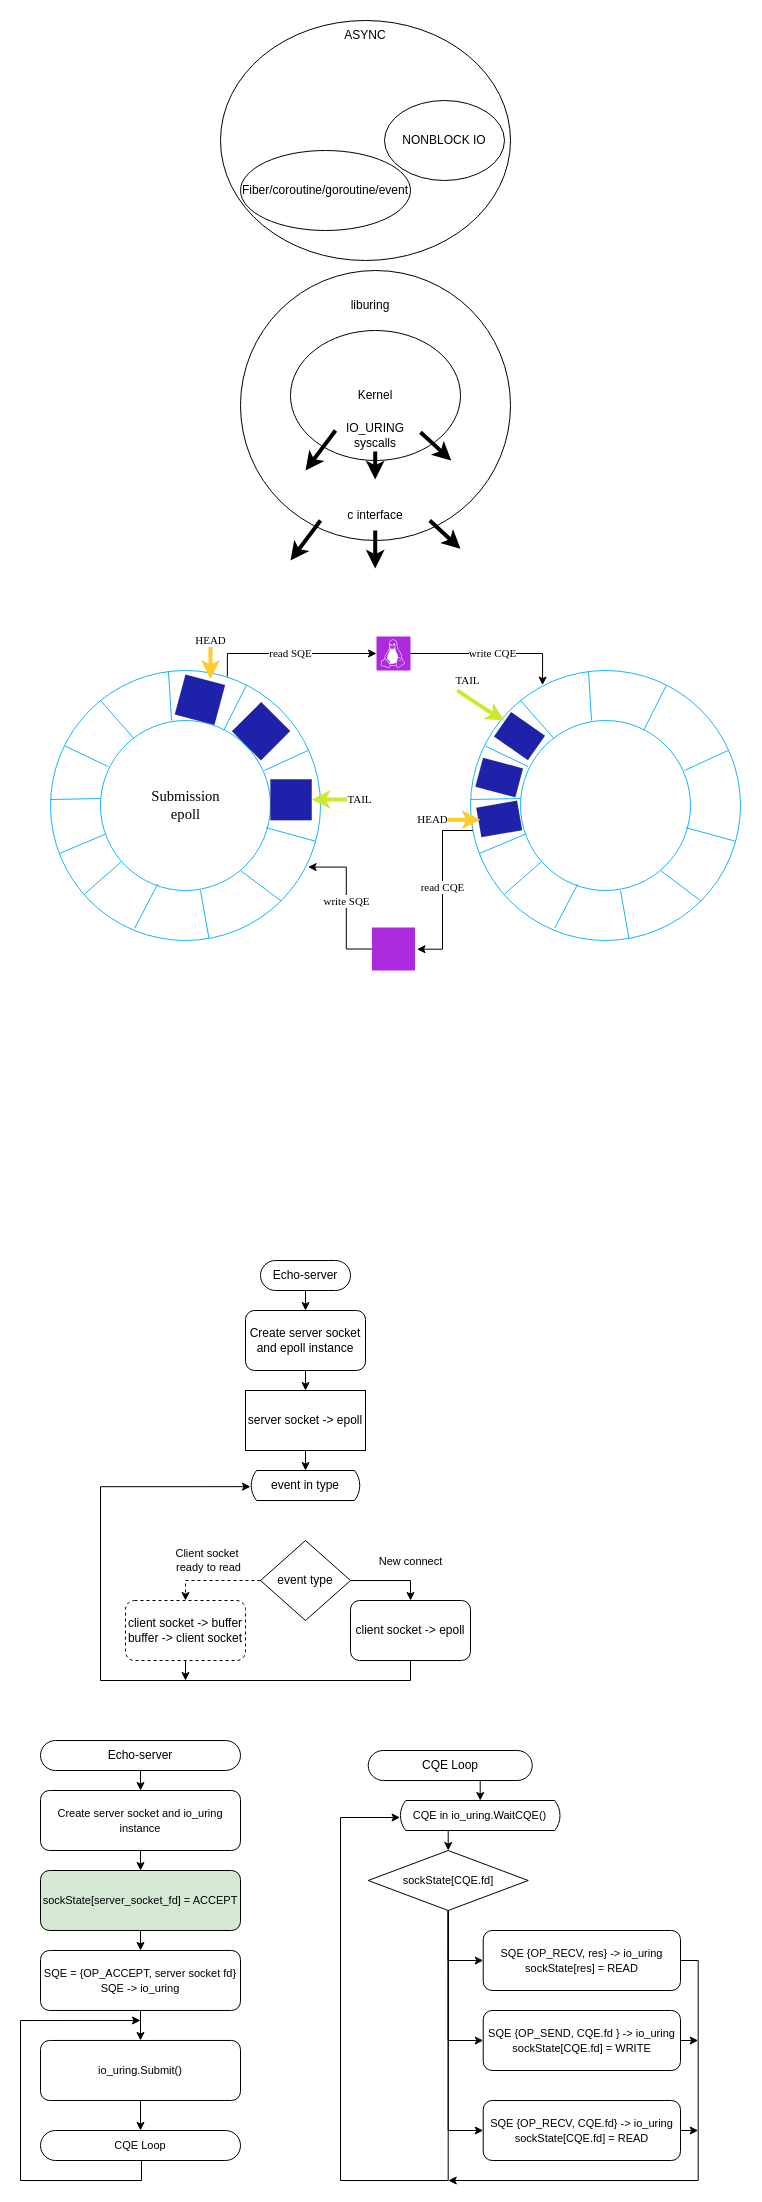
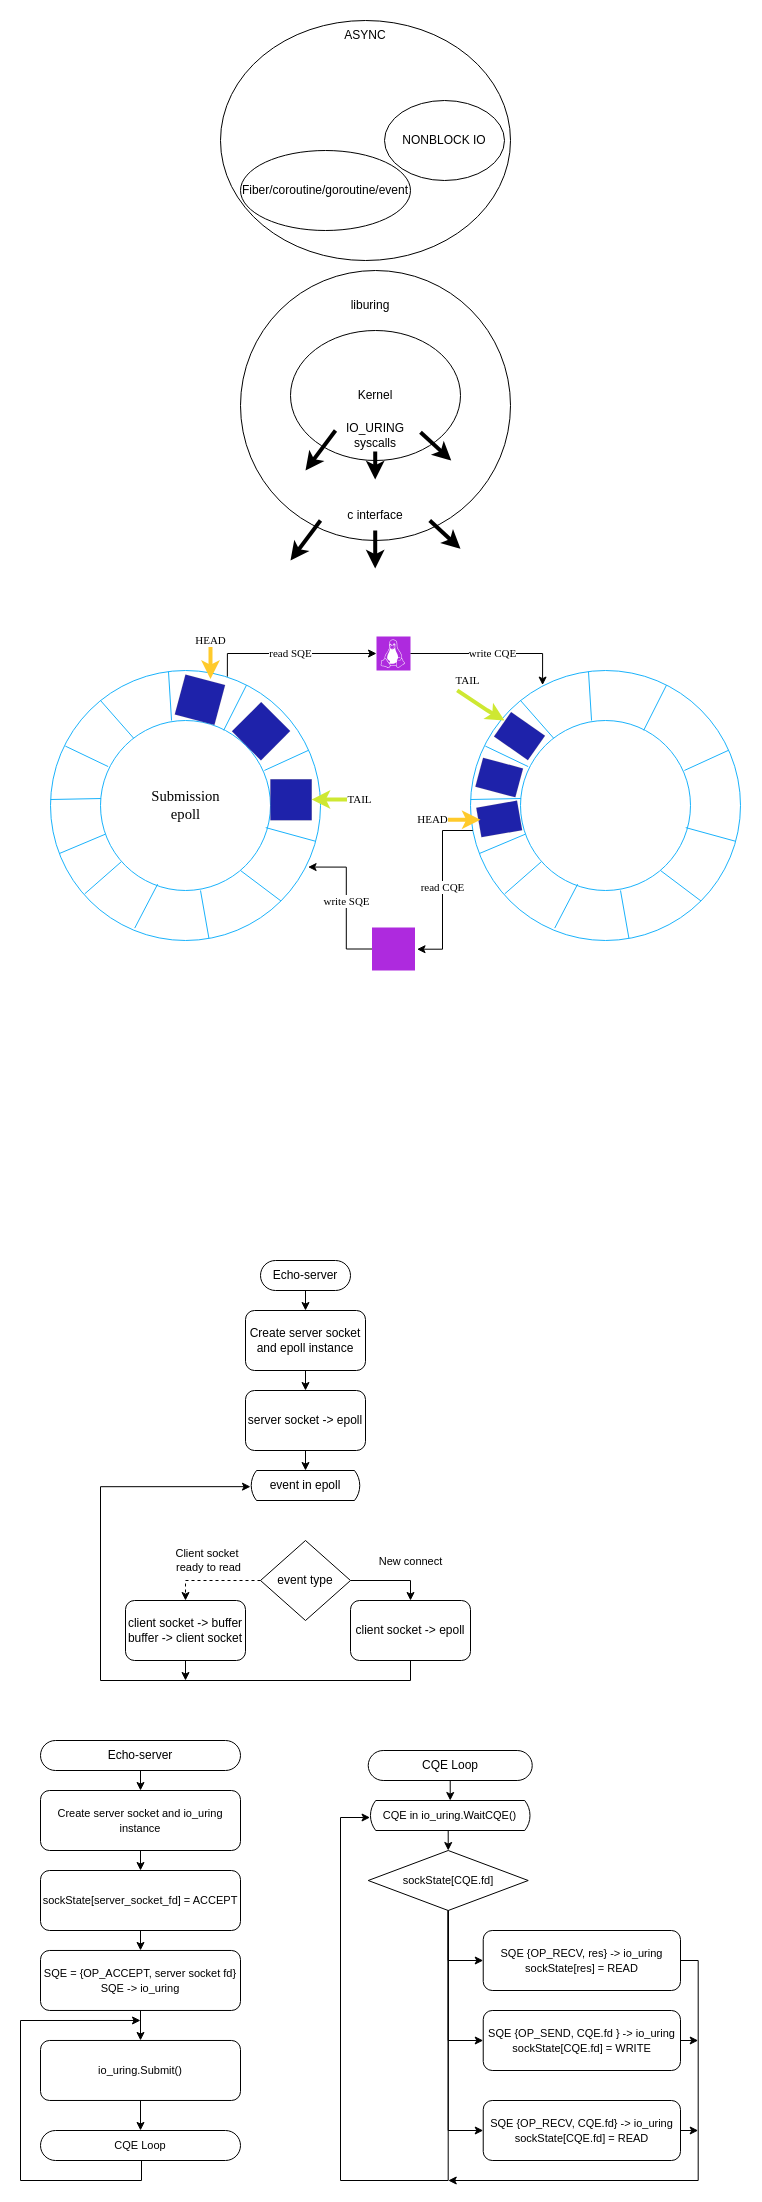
node "server socket -> epoll": shape rectangle -> rounded rectangle
node "event in type": label "event in type" -> "event in epoll"
node "client socket -> buffer buffer -> client socket": style dashed -> solid
node "CQE in io_uring.WaitCQE()": moved (480, 1816) -> (450, 1816)
node "sockState[server_socket_fd] = ACCEPT": fillcolor #d5e8d4 -> #ffffff
